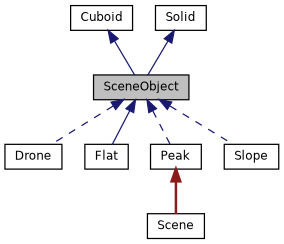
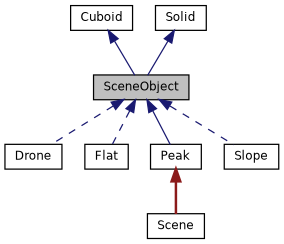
edge "Flat" -> "SceneObject": style solid -> dashed
edge "Peak" -> "SceneObject": style dashed -> solid
